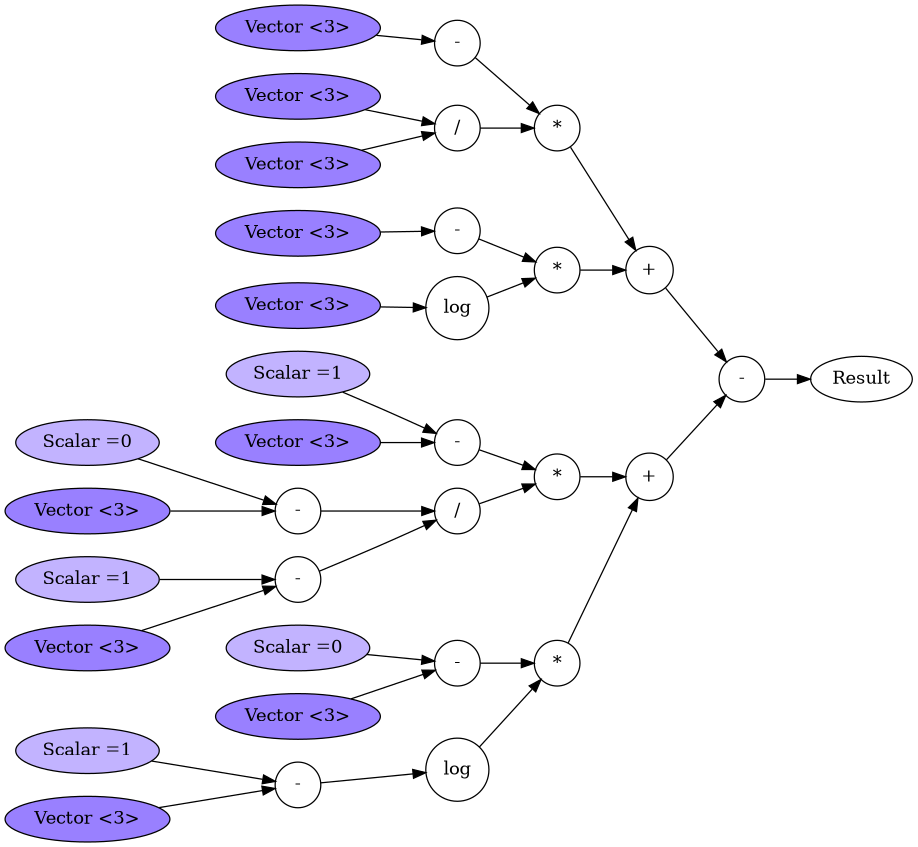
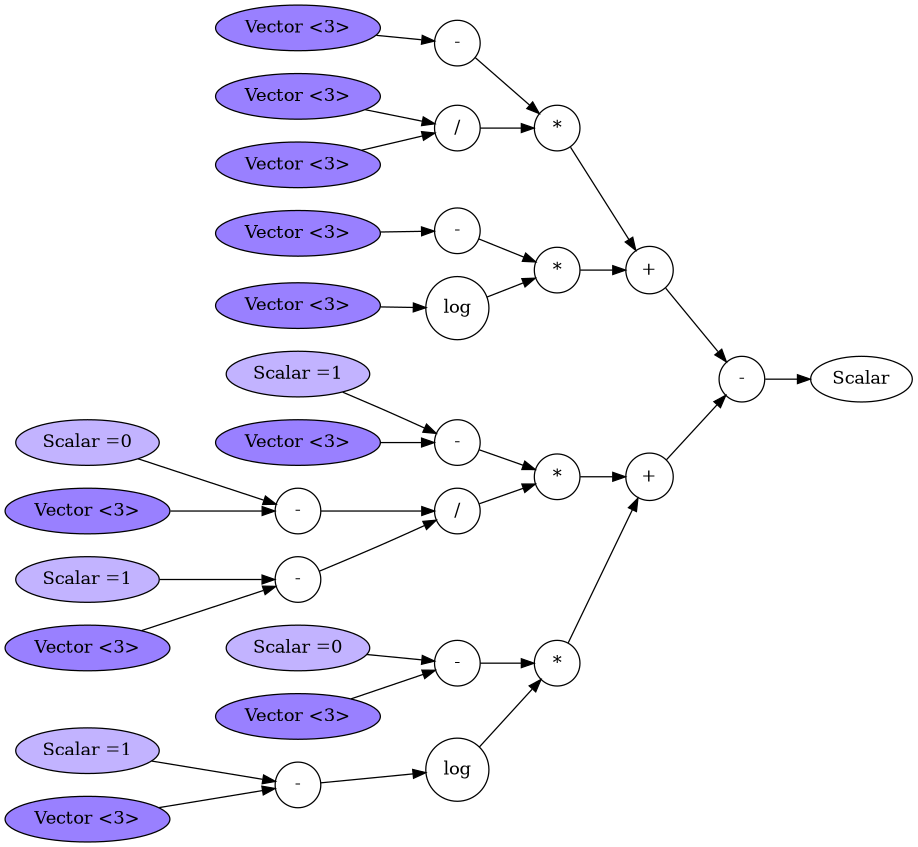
node "Result": label "Result" -> "Scalar"
